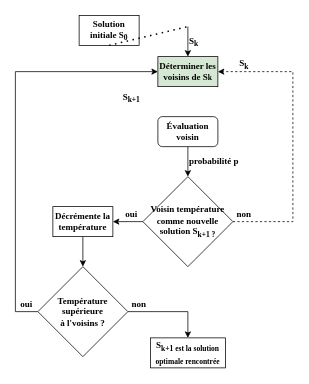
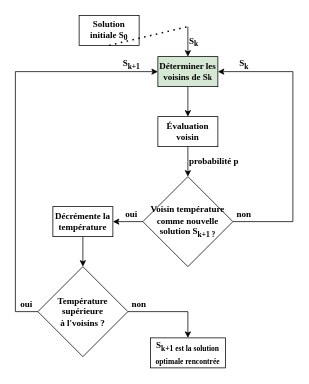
node "Sk+1": moved (132, 98) -> (132, 64)
edge "Déterminer les voisins de Sk" -> "Évaluation voisin": added
node "Évaluation voisin": shape rounded rectangle -> rectangle
edge "Voisin température comme nouvelle solution Sk+1 ?" -> "Déterminer les voisins de Sk": style dashed -> solid
